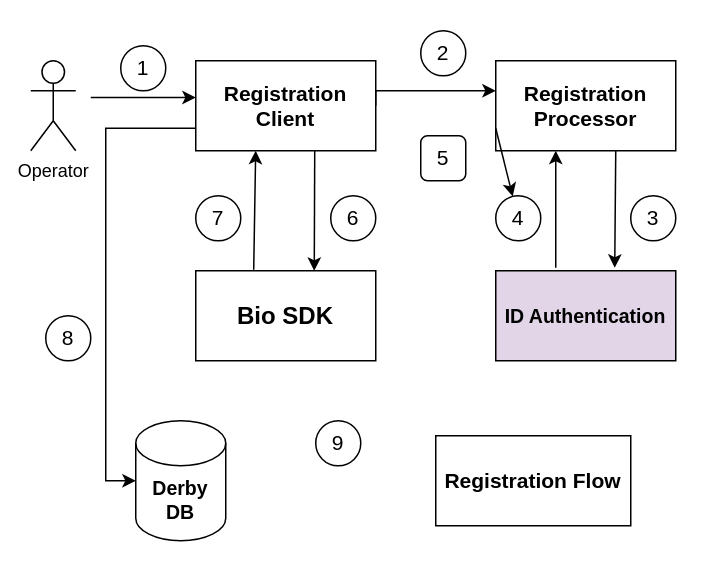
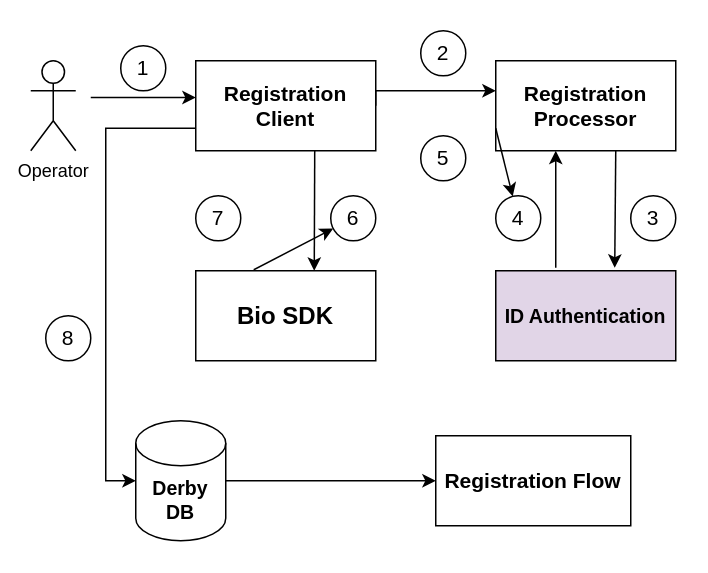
node "5": shape rounded rectangle -> ellipse
edge "Bio SDK" -> "Registration Client": now "Bio SDK" -> "6"
node "9": removed
edge "Derby DB" -> "Registration Flow": added
